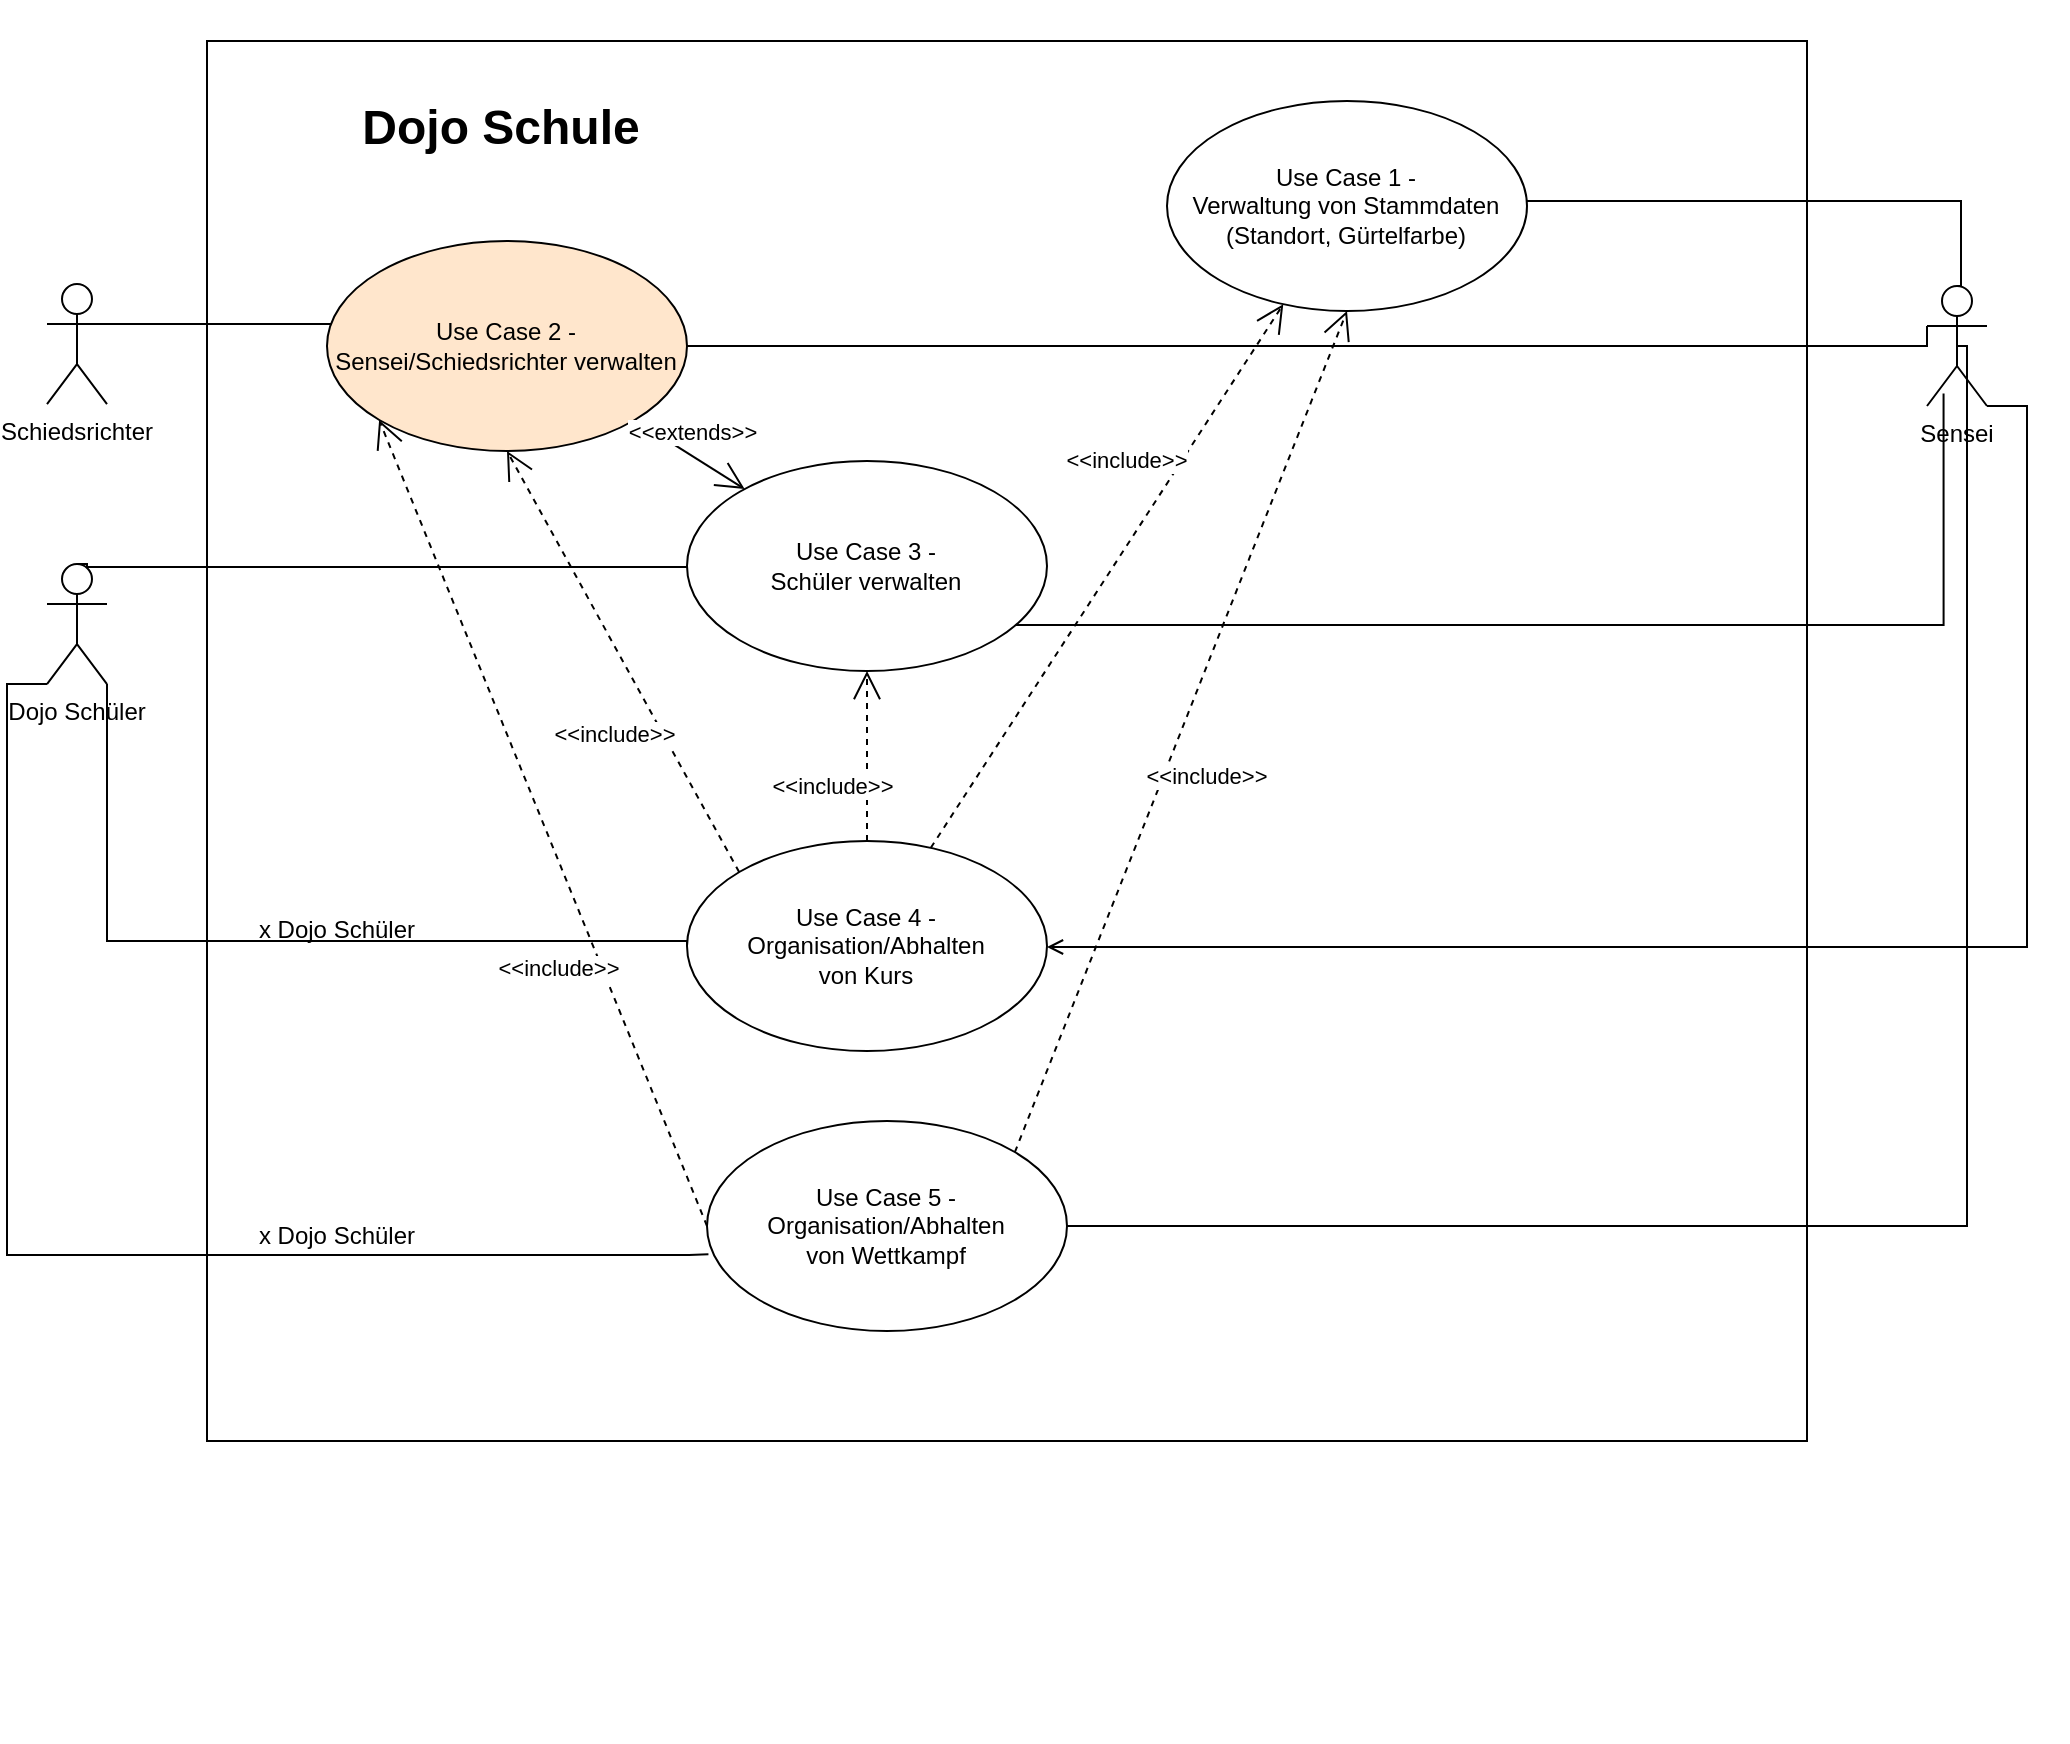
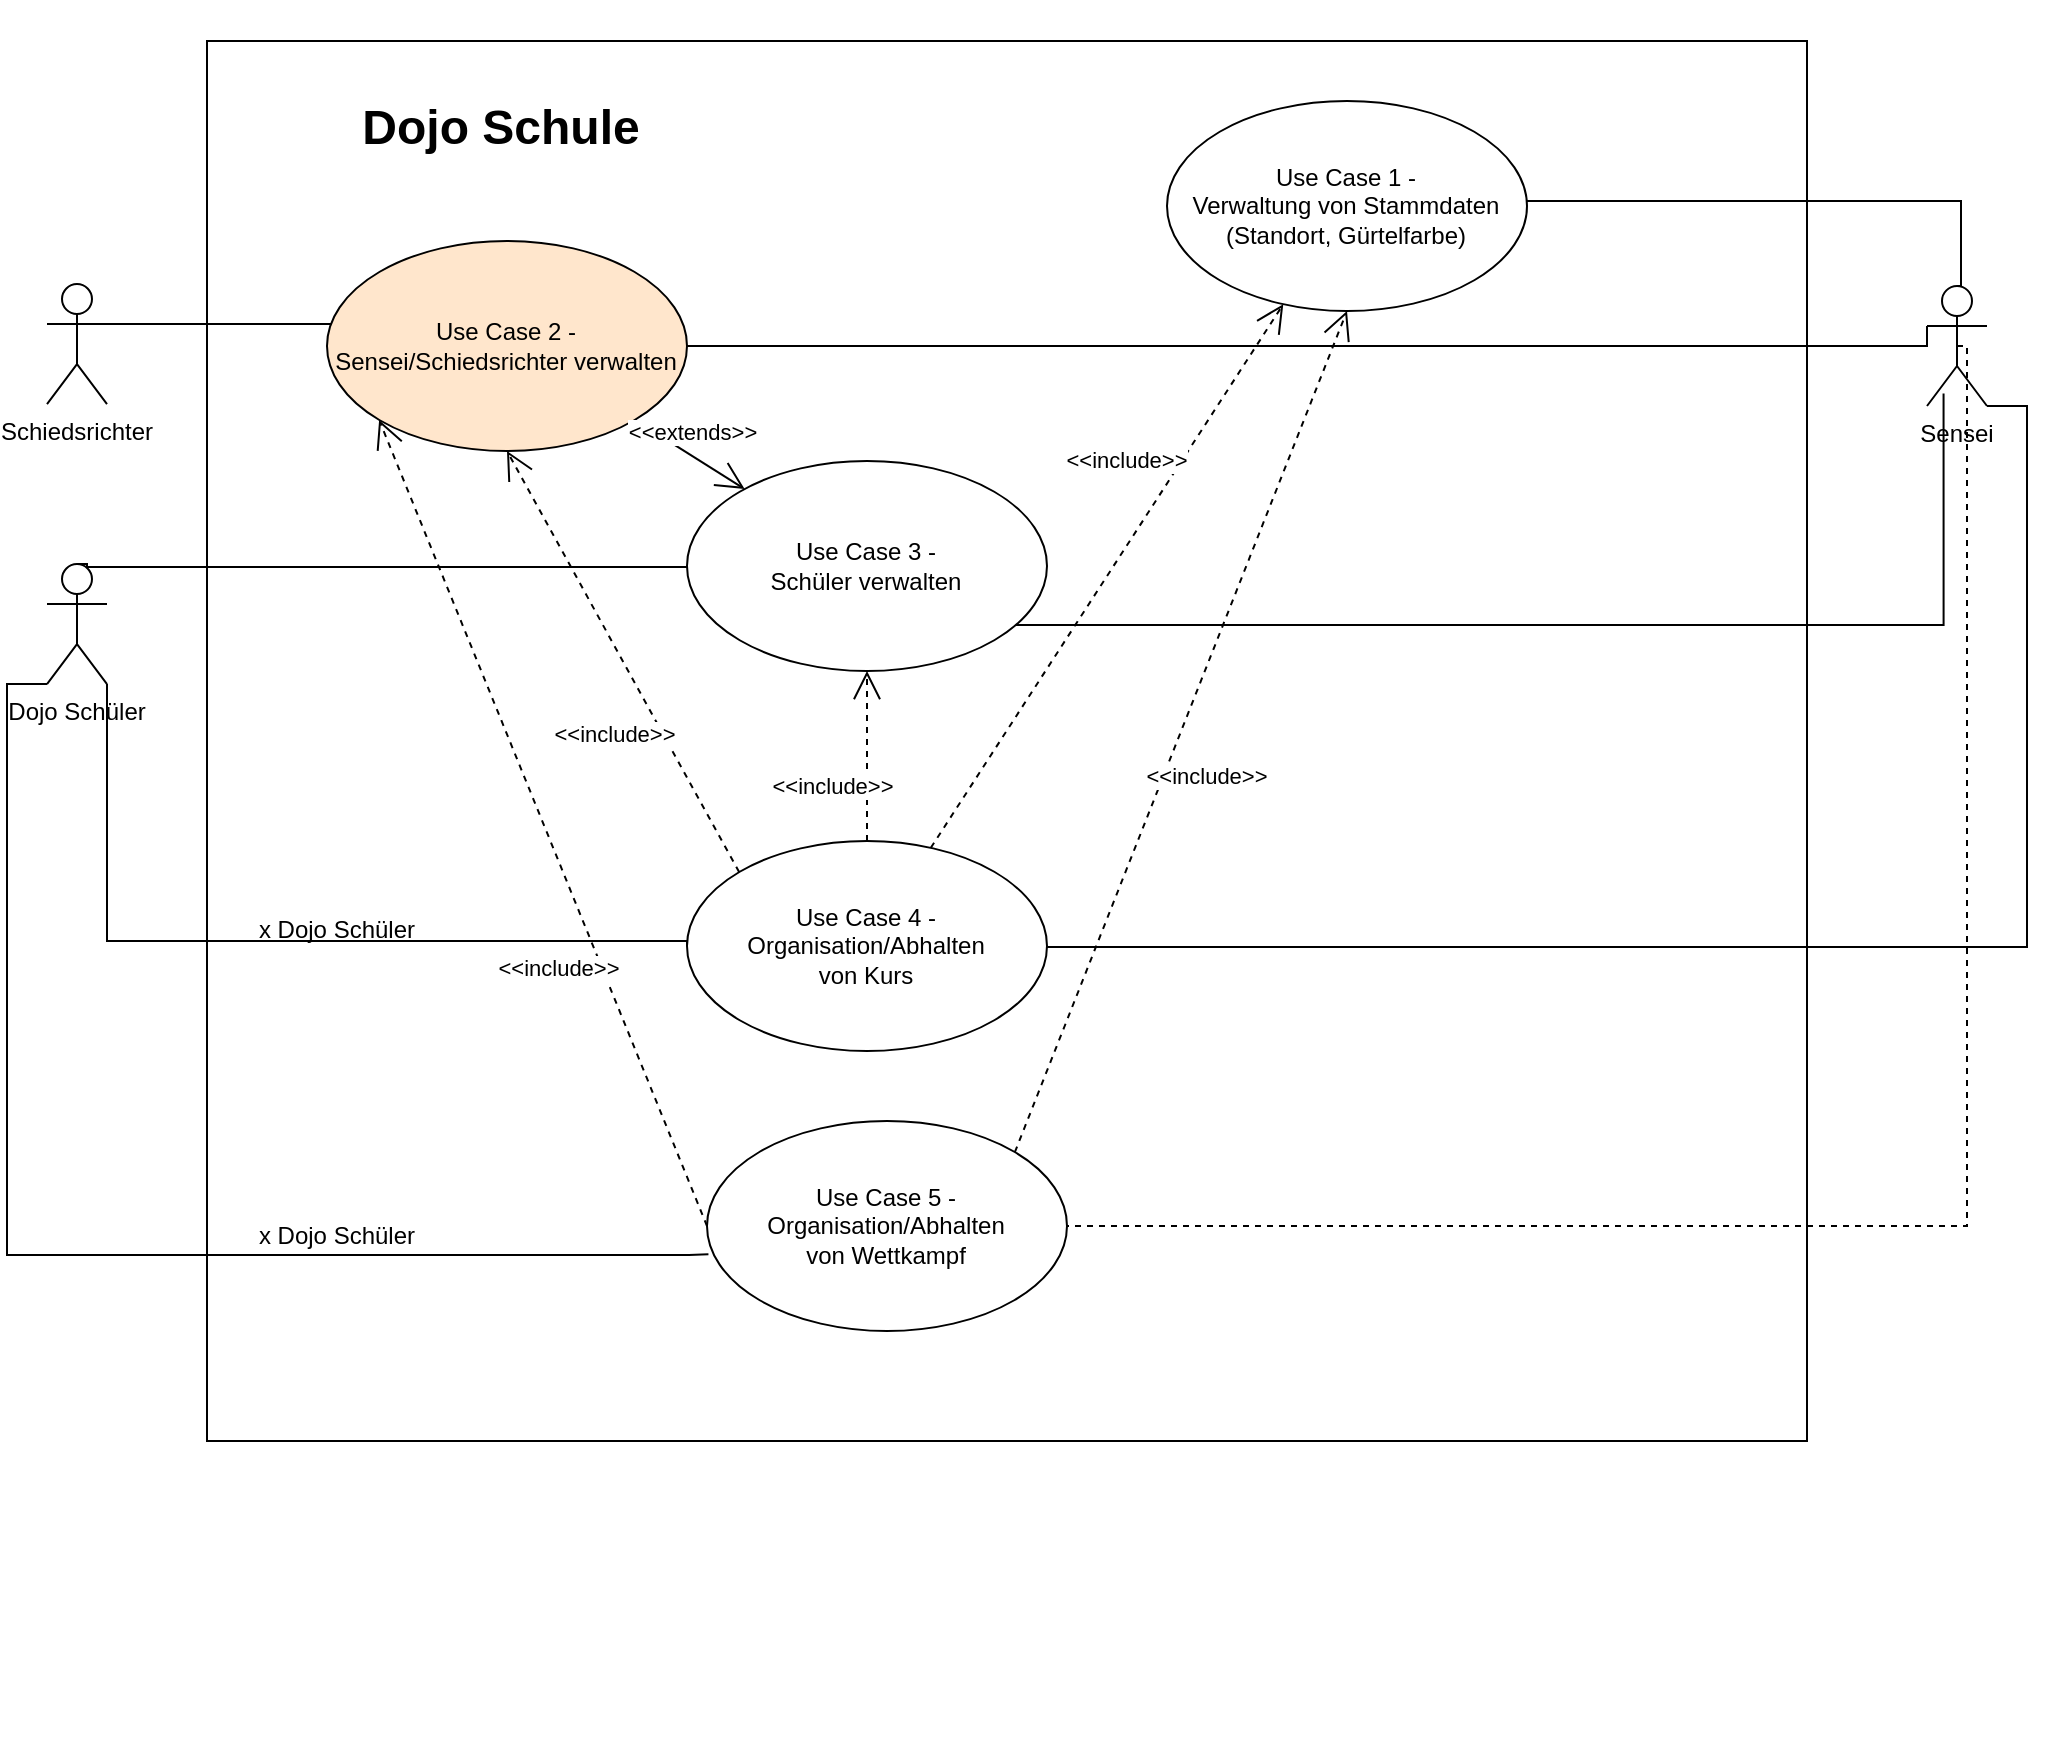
edge "Sensei" -> "Use Case 4 - Organisation/Abhalten von Kurs": arrowhead open -> none
edge "Sensei" -- "Use Case 5 - Organisation/Abhalten von Wettkampf": style solid -> dashed
